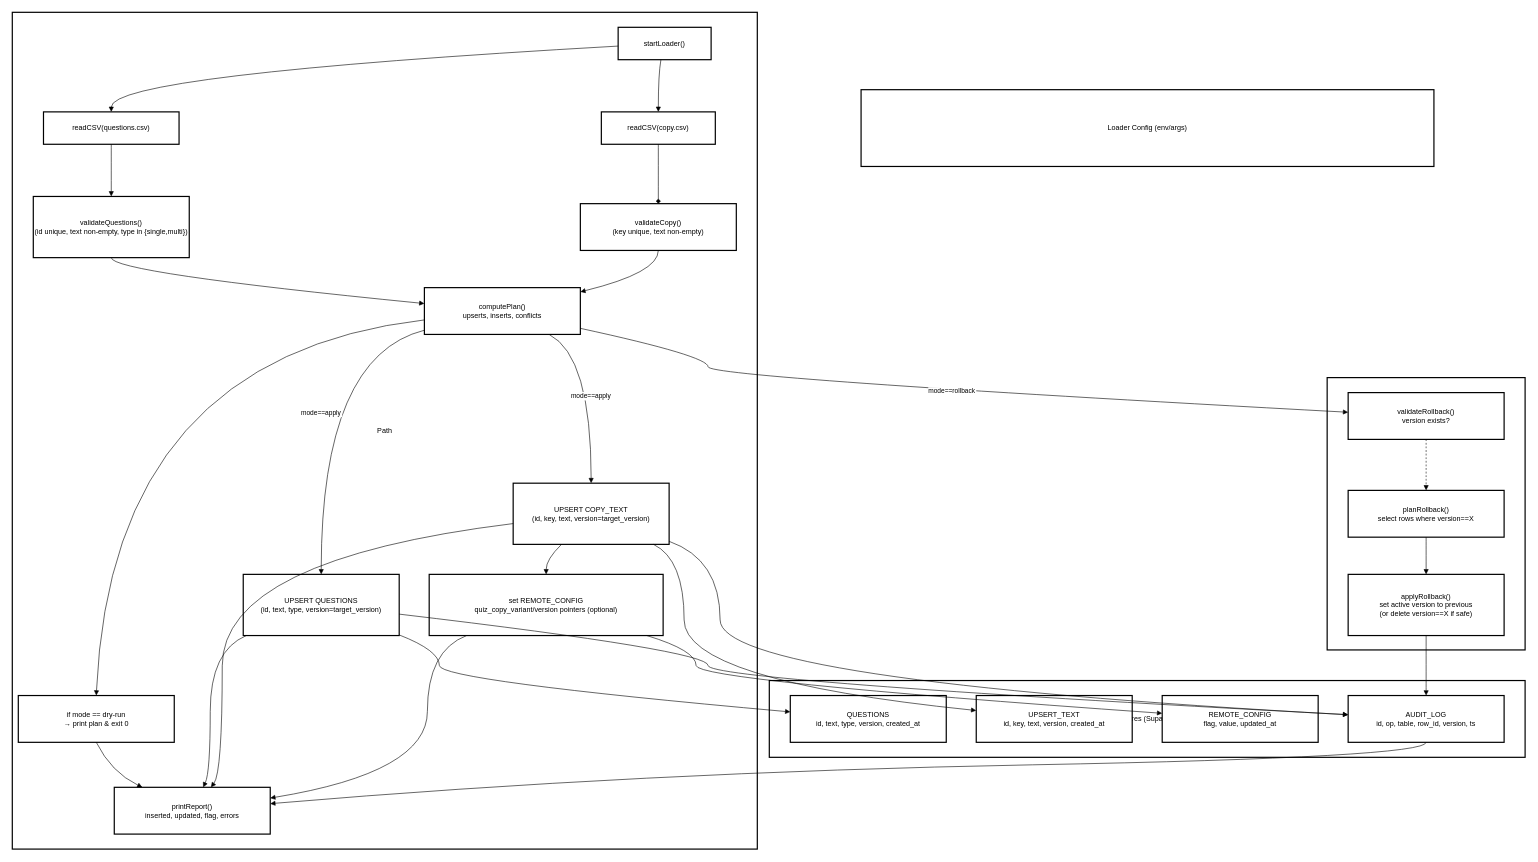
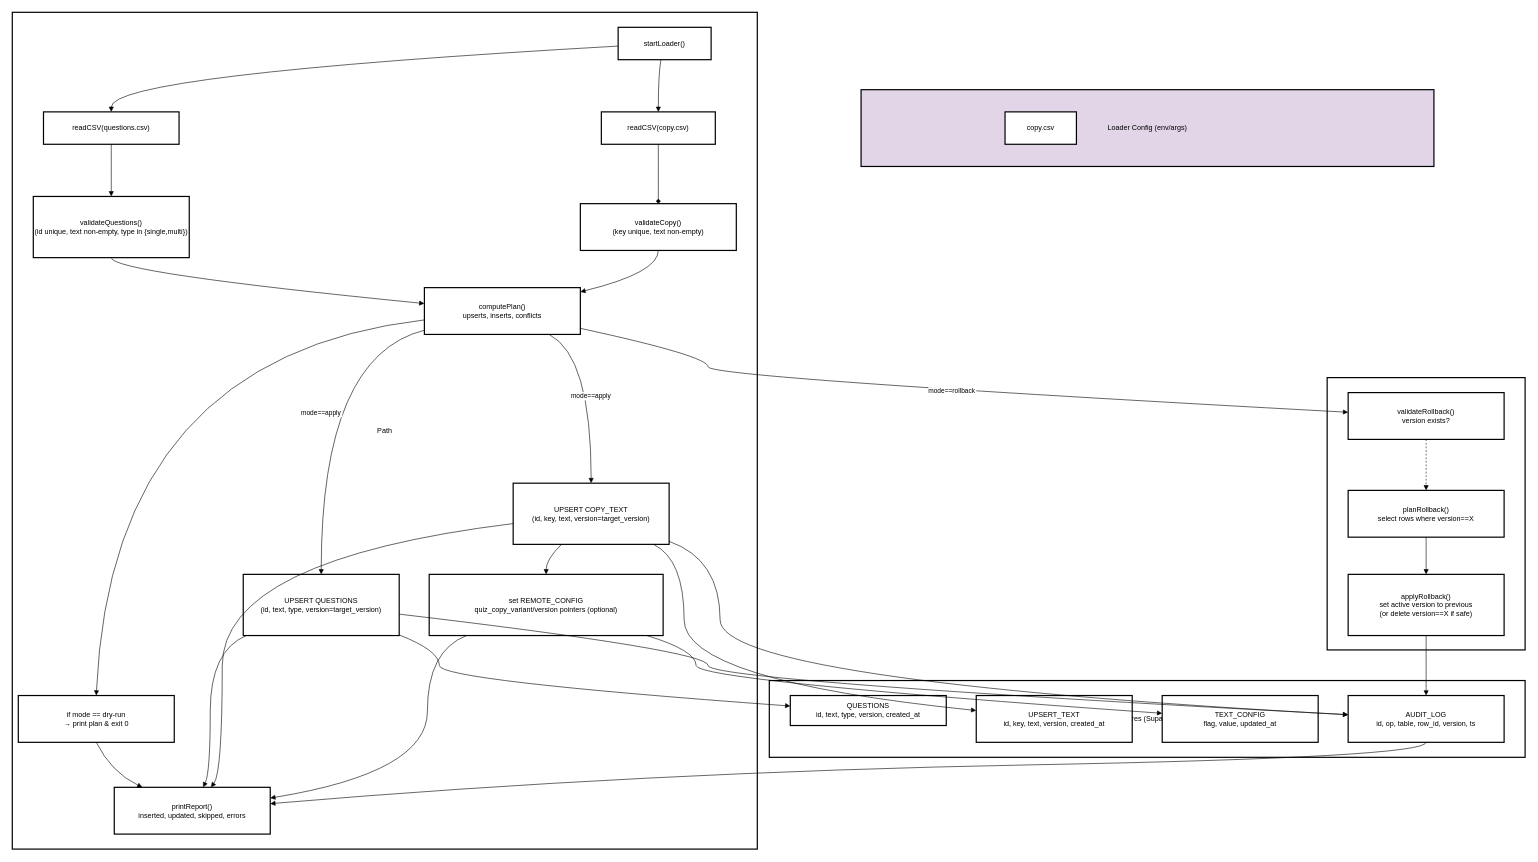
node "copy.csv": added
node "Loader Config (env/args)": fillcolor #ffffff -> #e1d5e7
node "QUESTIONS id, text, type, version, created_at": size 156x47 -> 156x30
node "REMOTE_CONFIG flag, value, updated_at": label "REMOTE_CONFIG flag, value, updated_at" -> "TEXT_CONFIG flag, value, updated_at"
node "printReport() inserted, updated, flag, errors": label "printReport() inserted, updated, flag, errors" -> "printReport() inserted, updated, skipped, errors"
